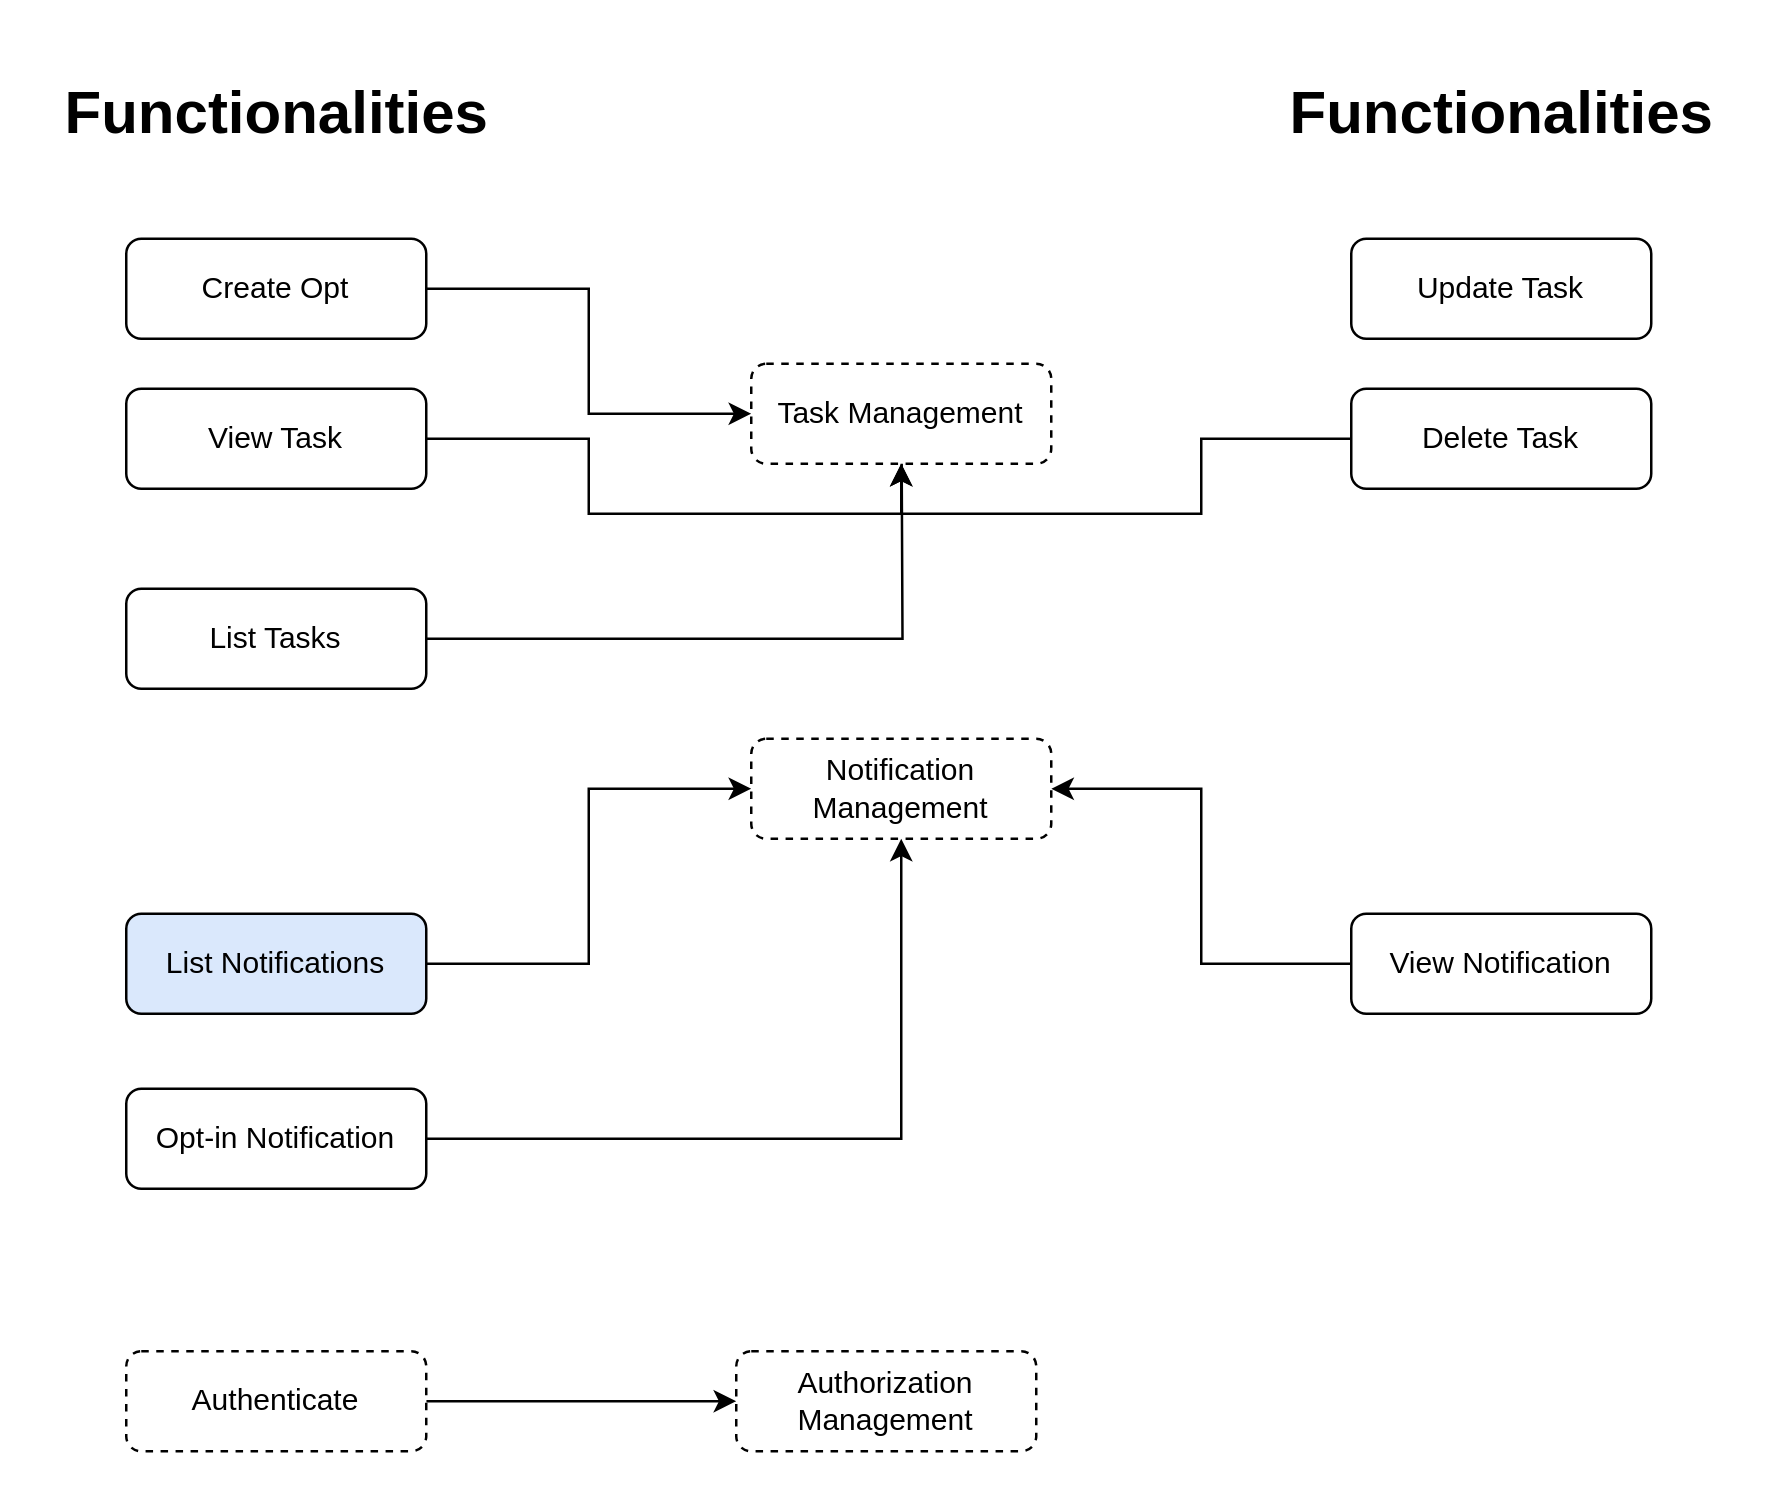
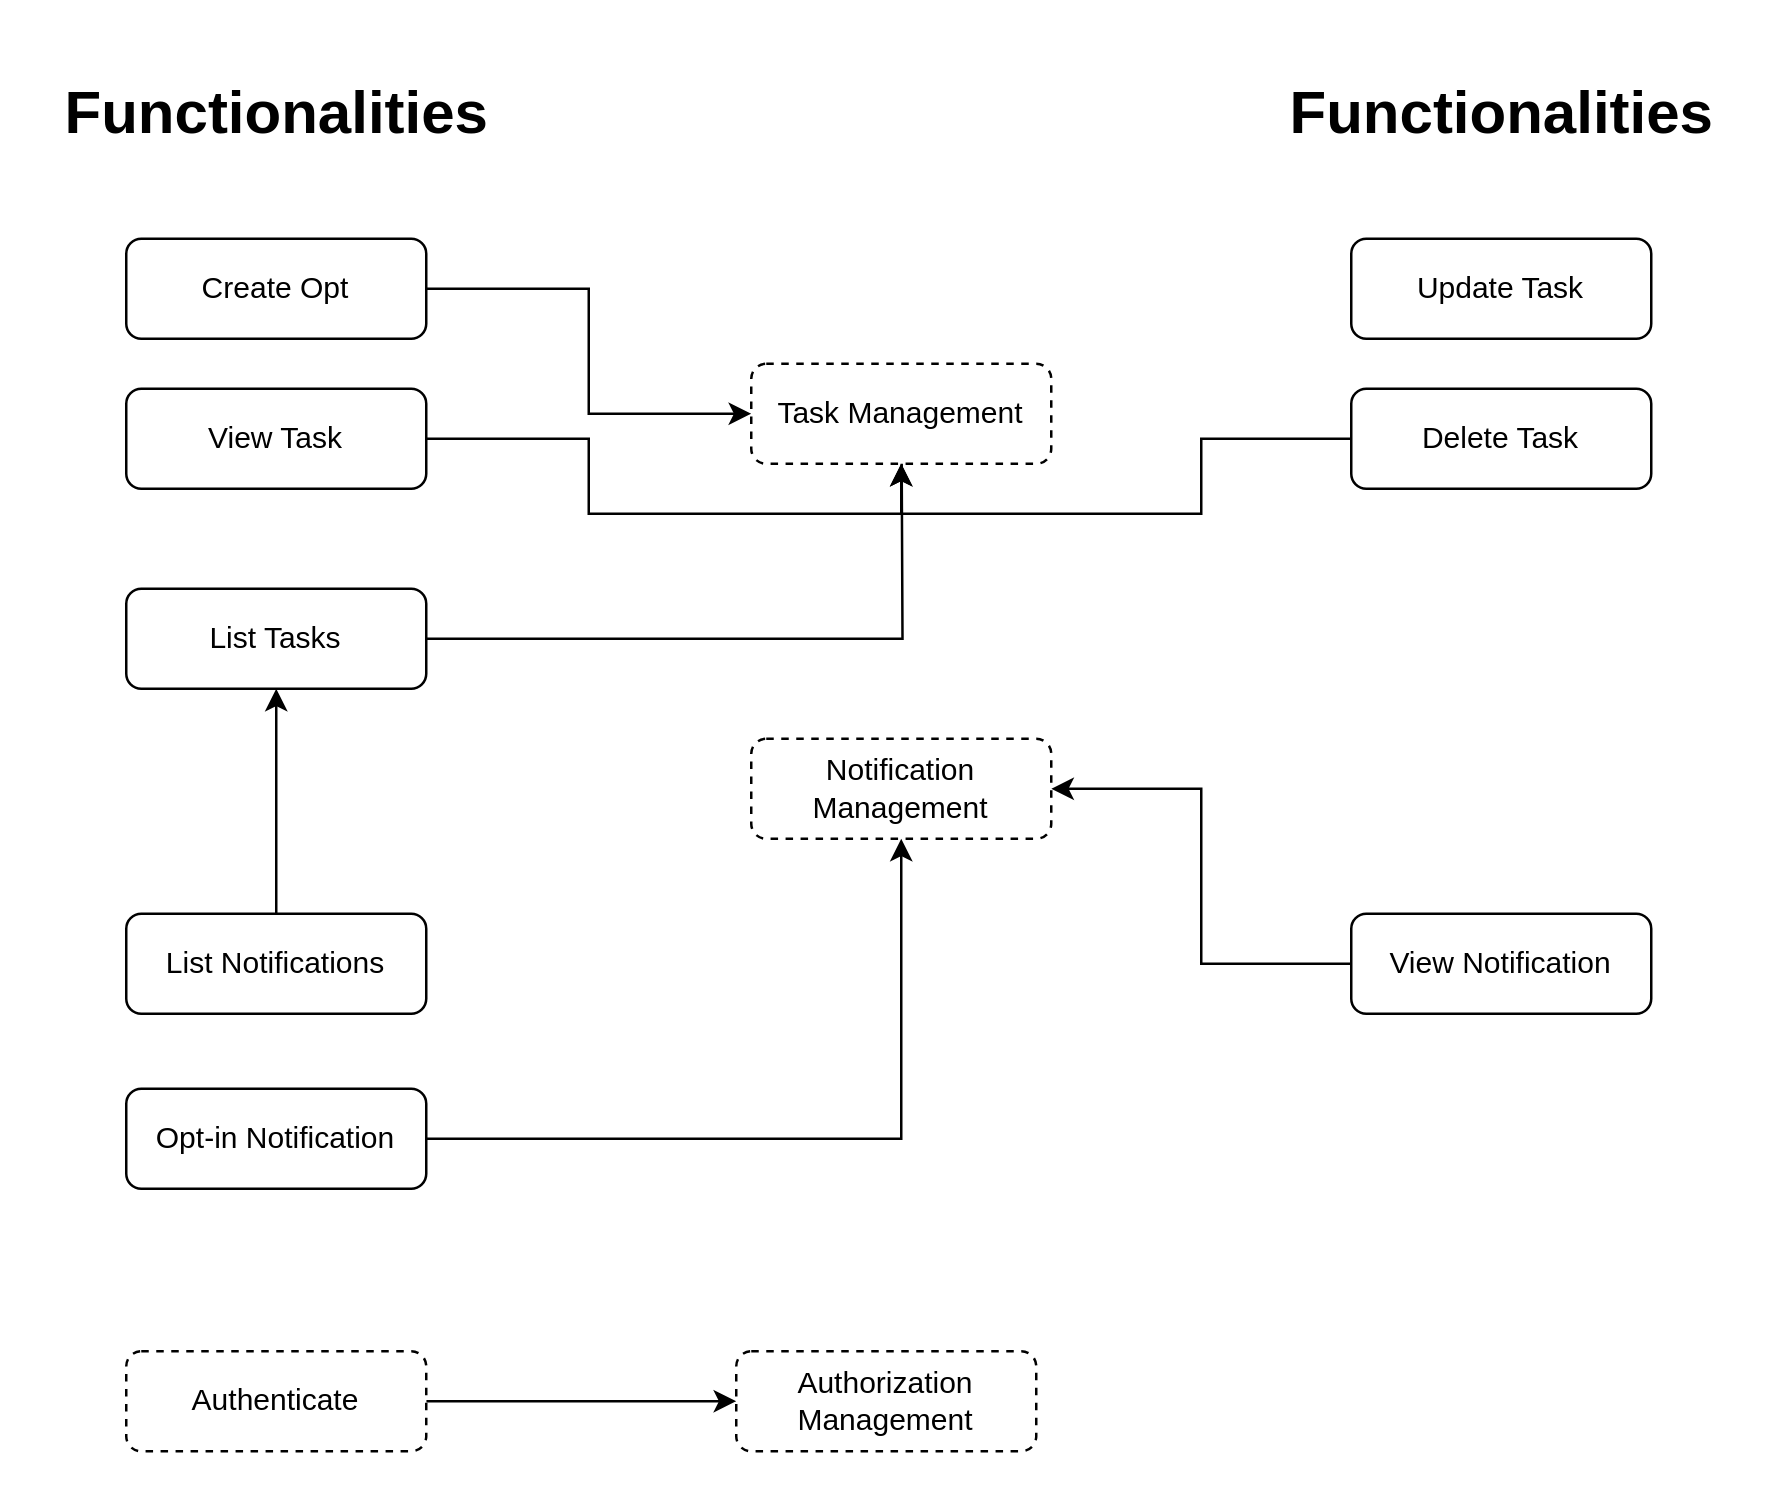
edge "List Notifications" -> "Notification Management": now "List Notifications" -> "List Tasks"
node "List Notifications": fillcolor #dae8fc -> #ffffff
